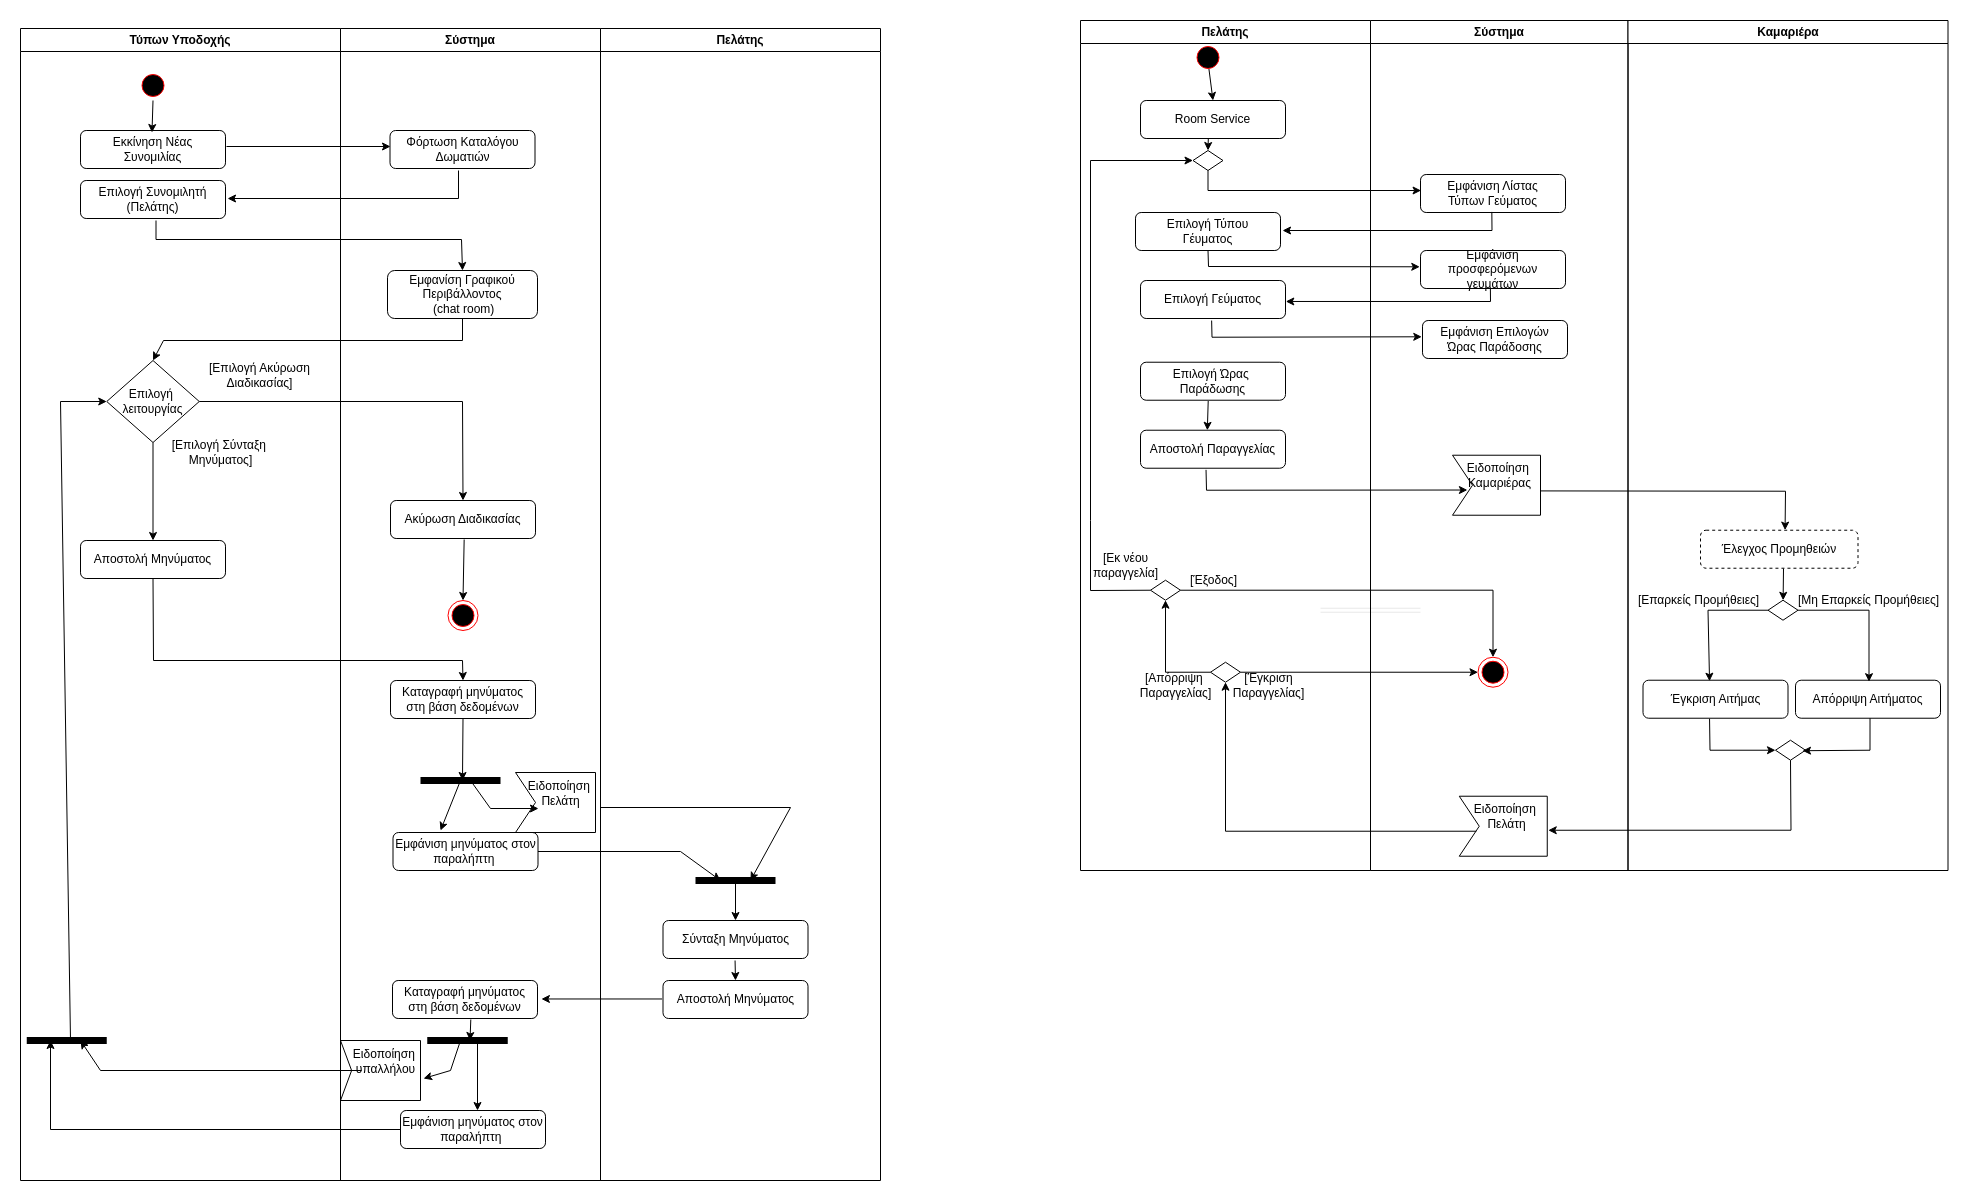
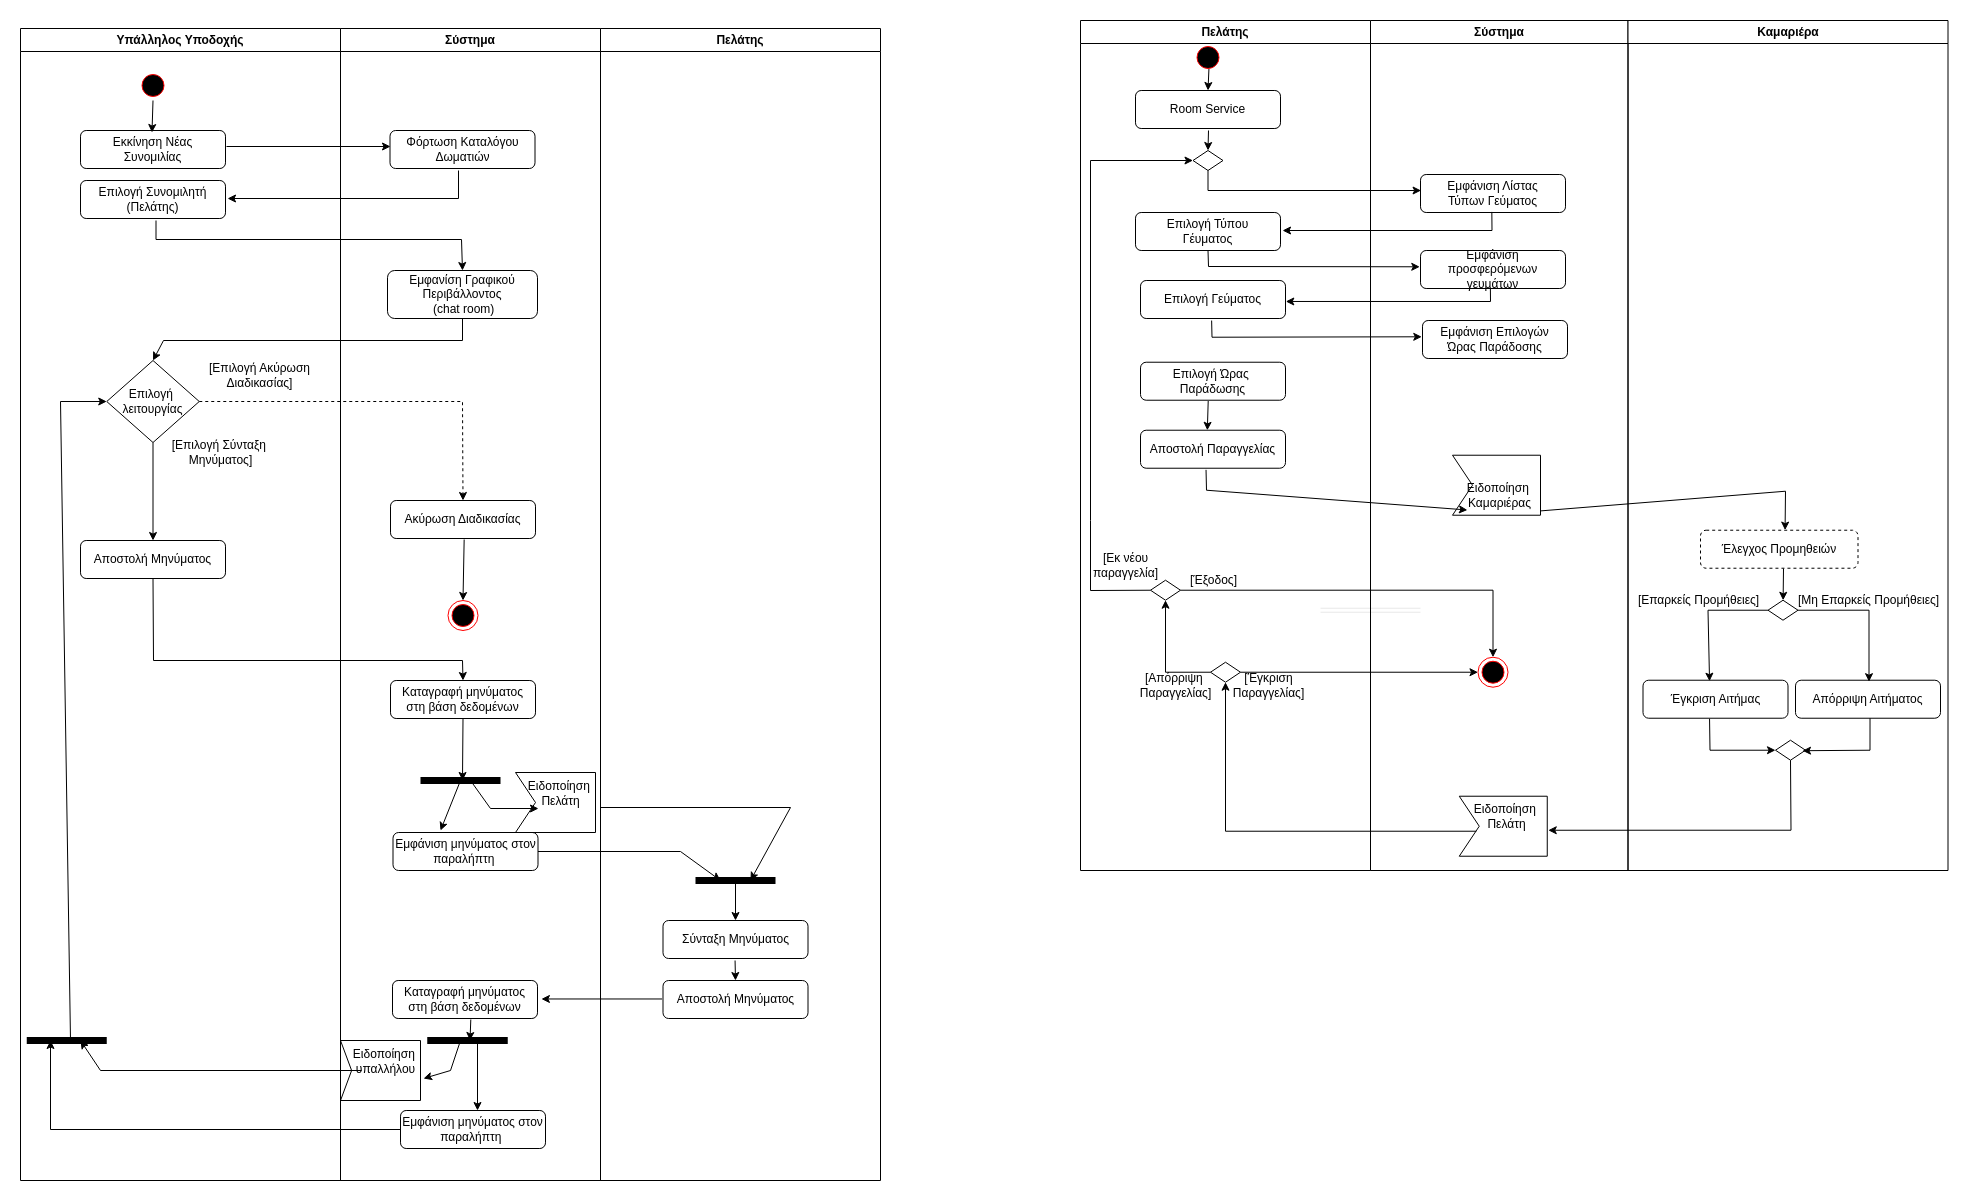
node "Τύπων Υποδοχής": label "Τύπων Υποδοχής" -> "Υπάλληλος Υποδοχής"
node "Room Service": moved (1213, 120) -> (1208, 110)
edge "Επιλογή λειτουργίας" -> "Ακύρωση Διαδικασίας": style solid -> dashed
node "Ειδοποίηση Καμαριέρας": moved (1499, 475) -> (1499, 495)
